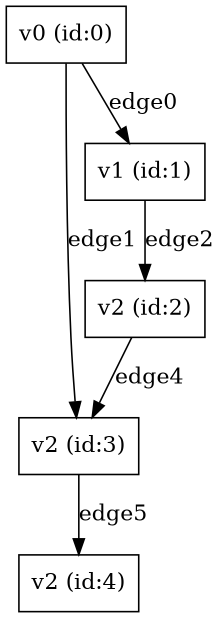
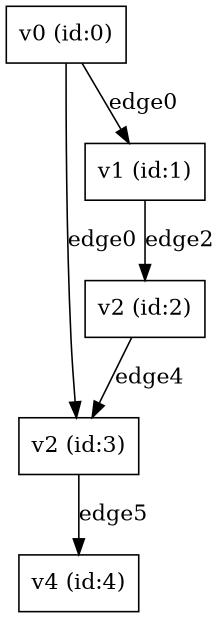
edge "v0 (id:0)" -> "v2 (id:3)": label "edge1" -> "edge0"
node "v2 (id:4)": label "v2 (id:4)" -> "v4 (id:4)"
